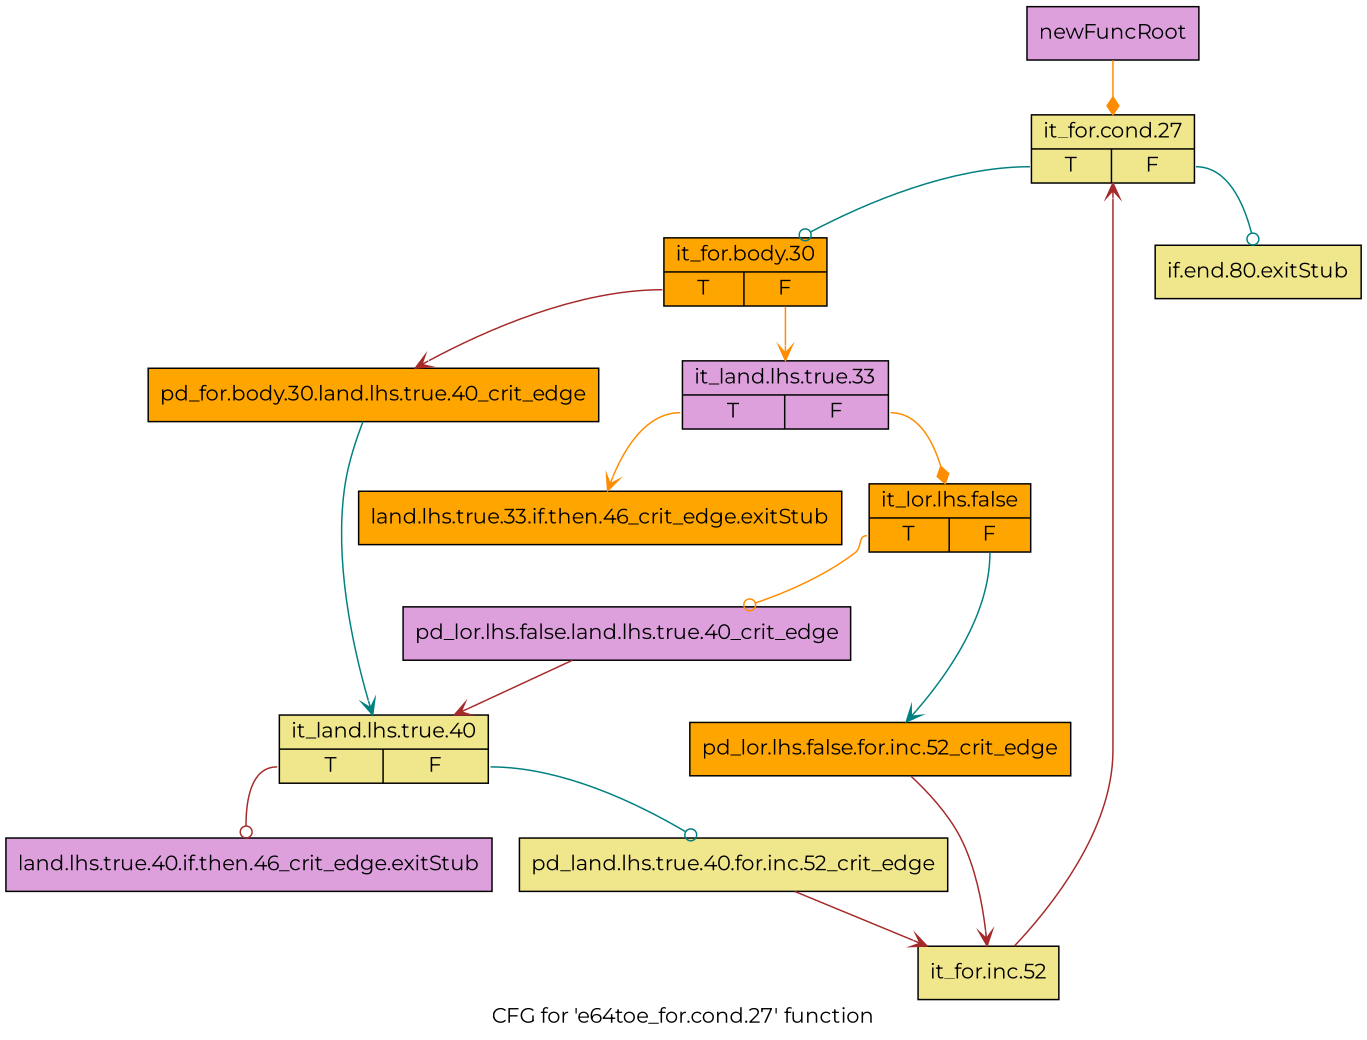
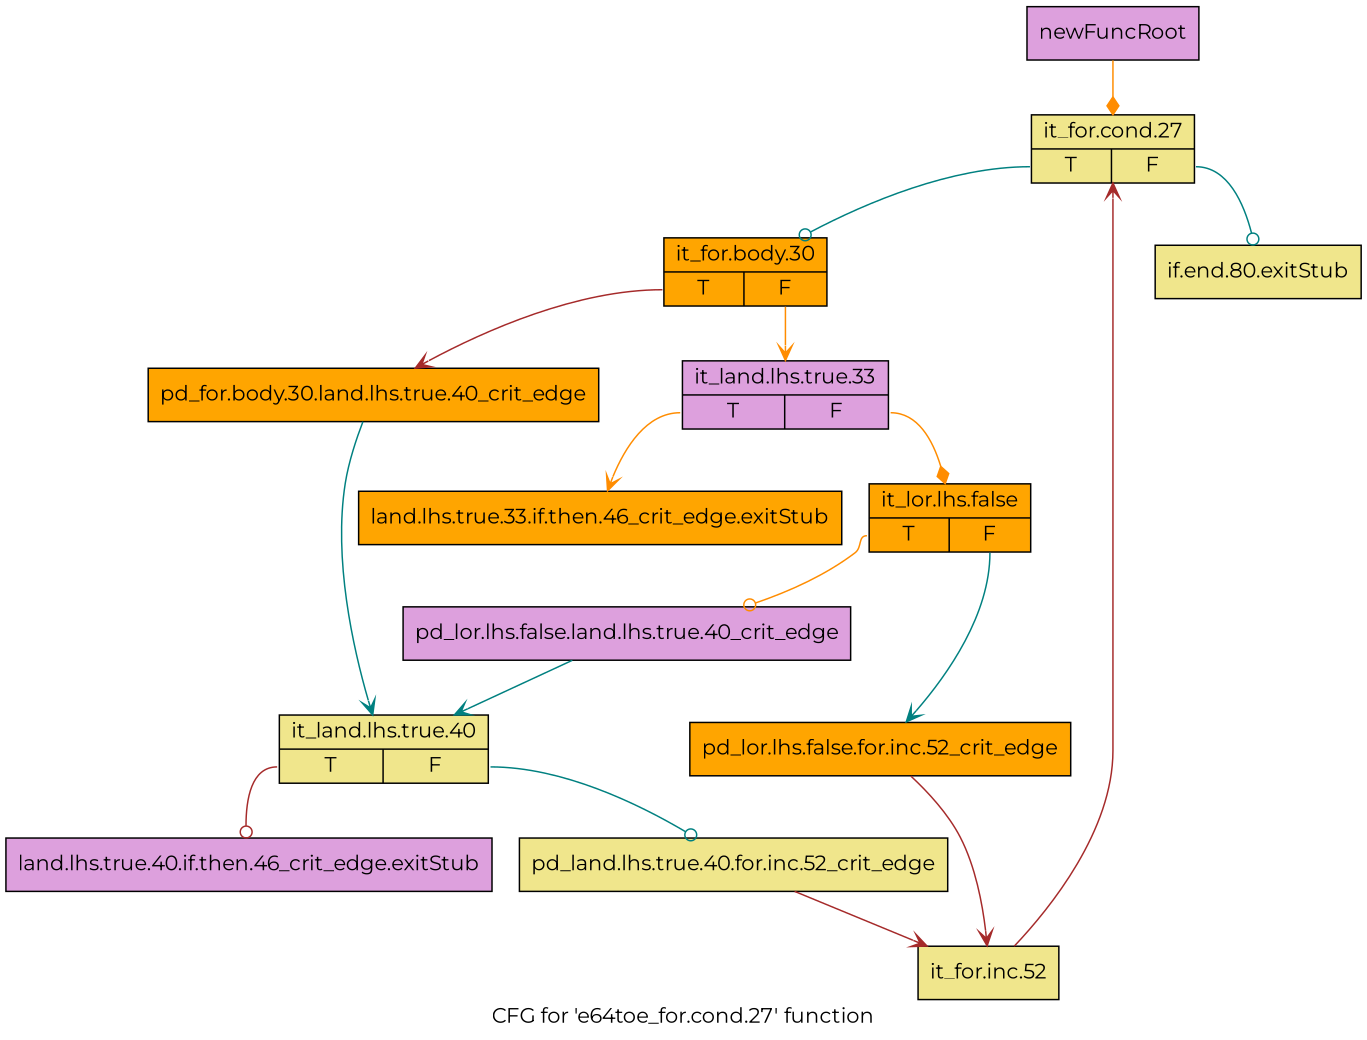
edge "pd_lor.lhs.false.land.lhs.true.40_crit_edge" -> "it_land.lhs.true.40": color brown -> teal
